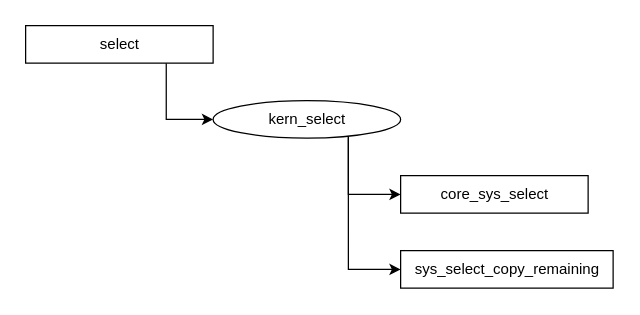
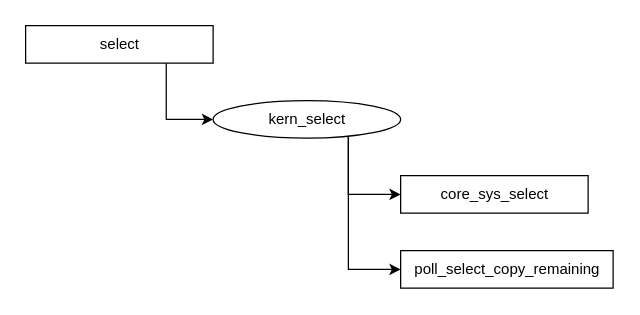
node "sys_select_copy_remaining": label "sys_select_copy_remaining" -> "poll_select_copy_remaining"
